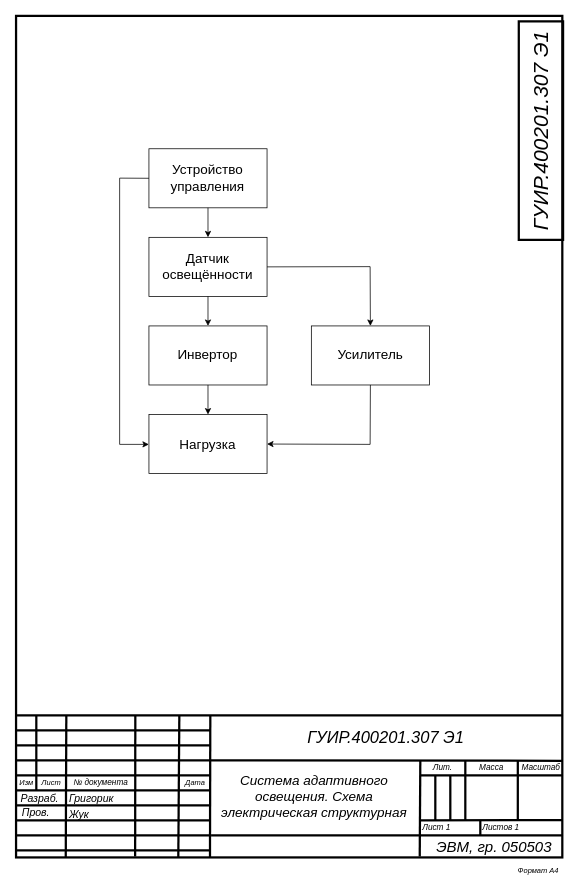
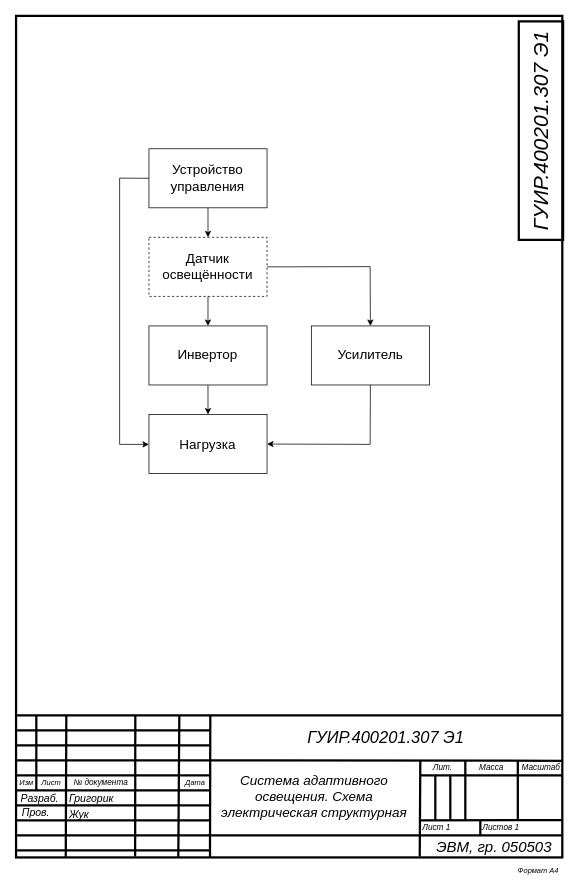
node "Датчик освещённости": style solid -> dashed
